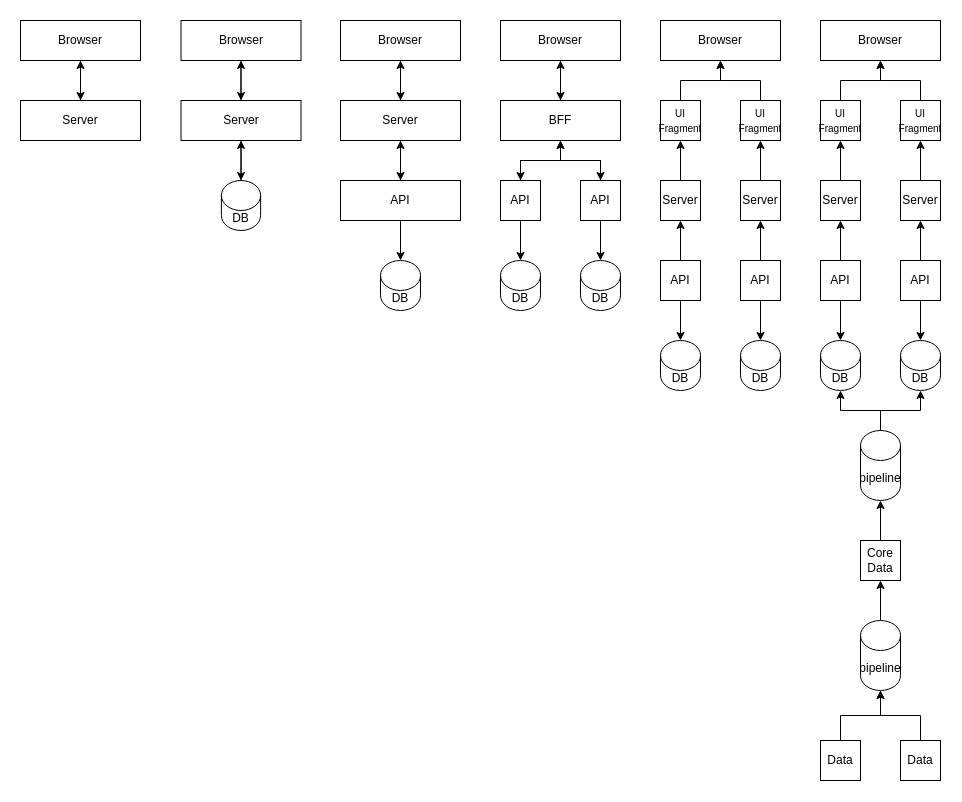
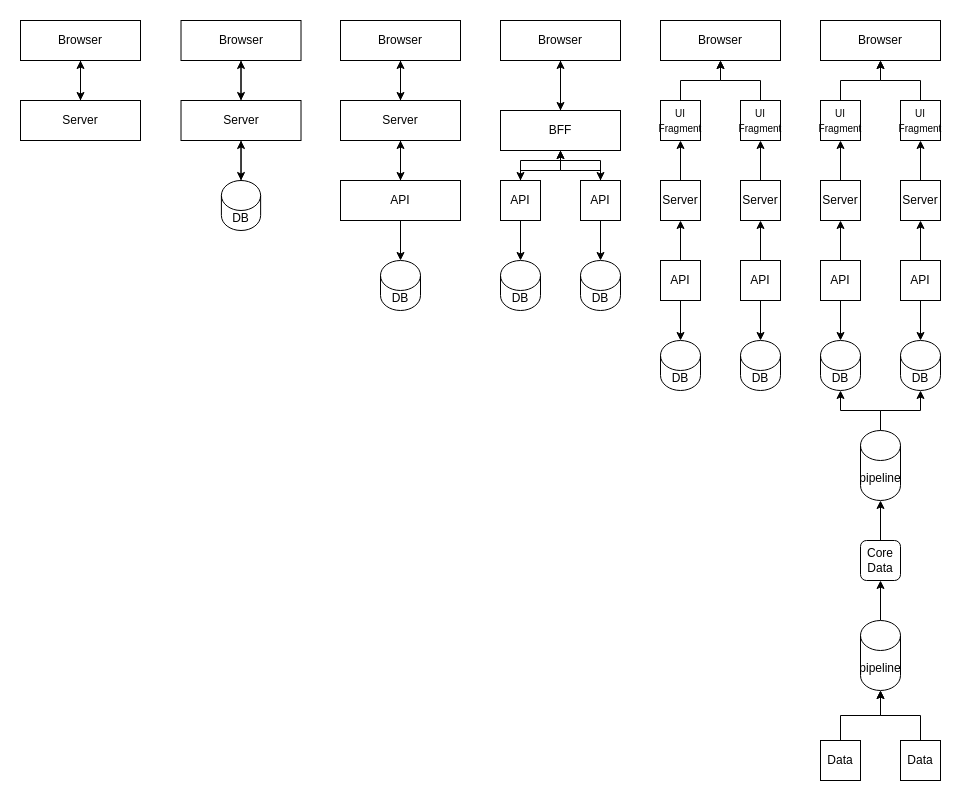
node "BFF": moved (561, 121) -> (561, 131)
node "Core Data": shape rectangle -> rounded rectangle
